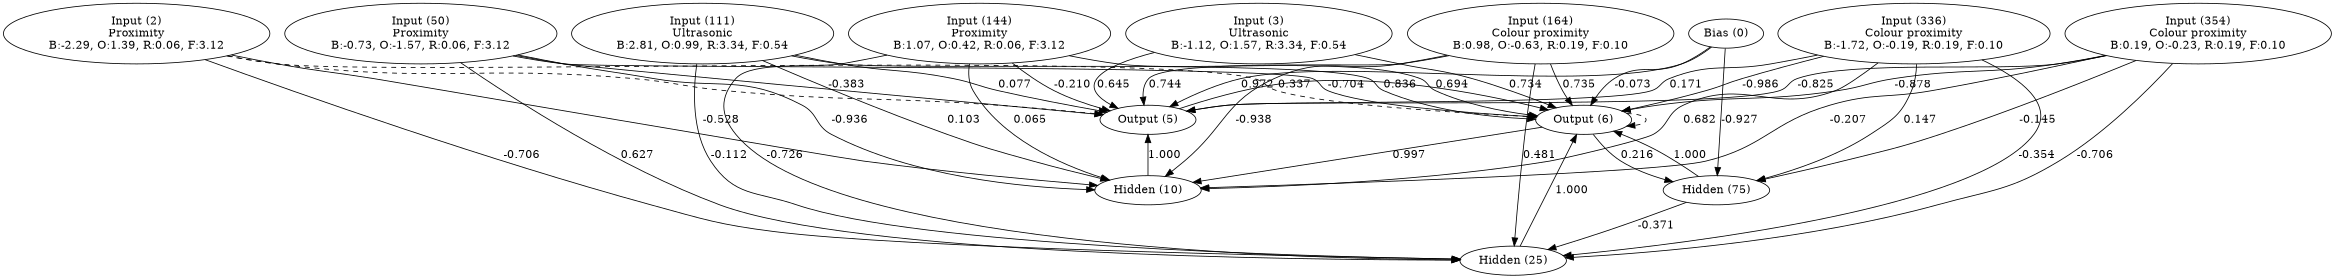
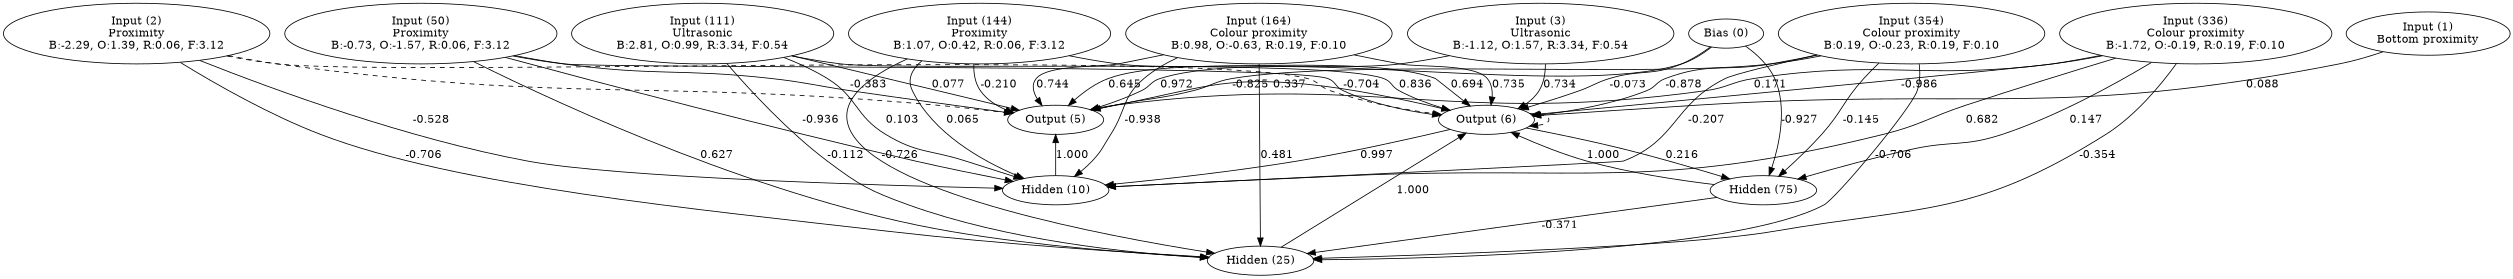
node "Input (1) Bottom proximity": added
